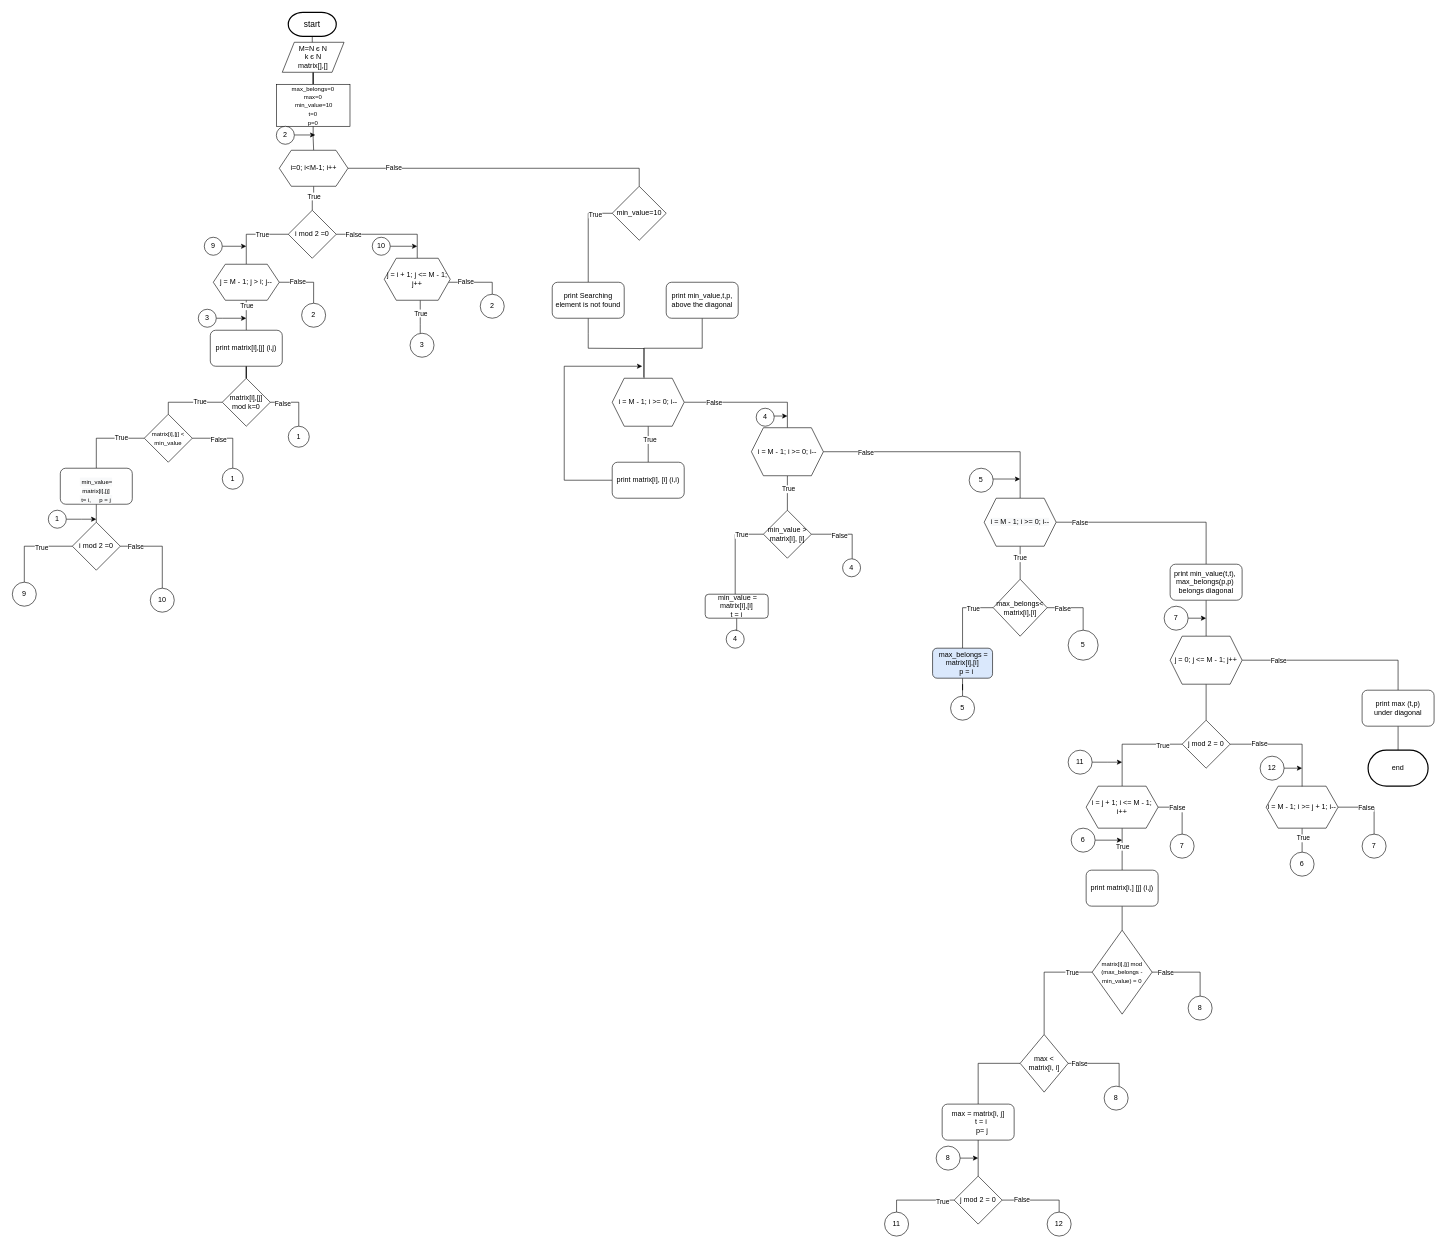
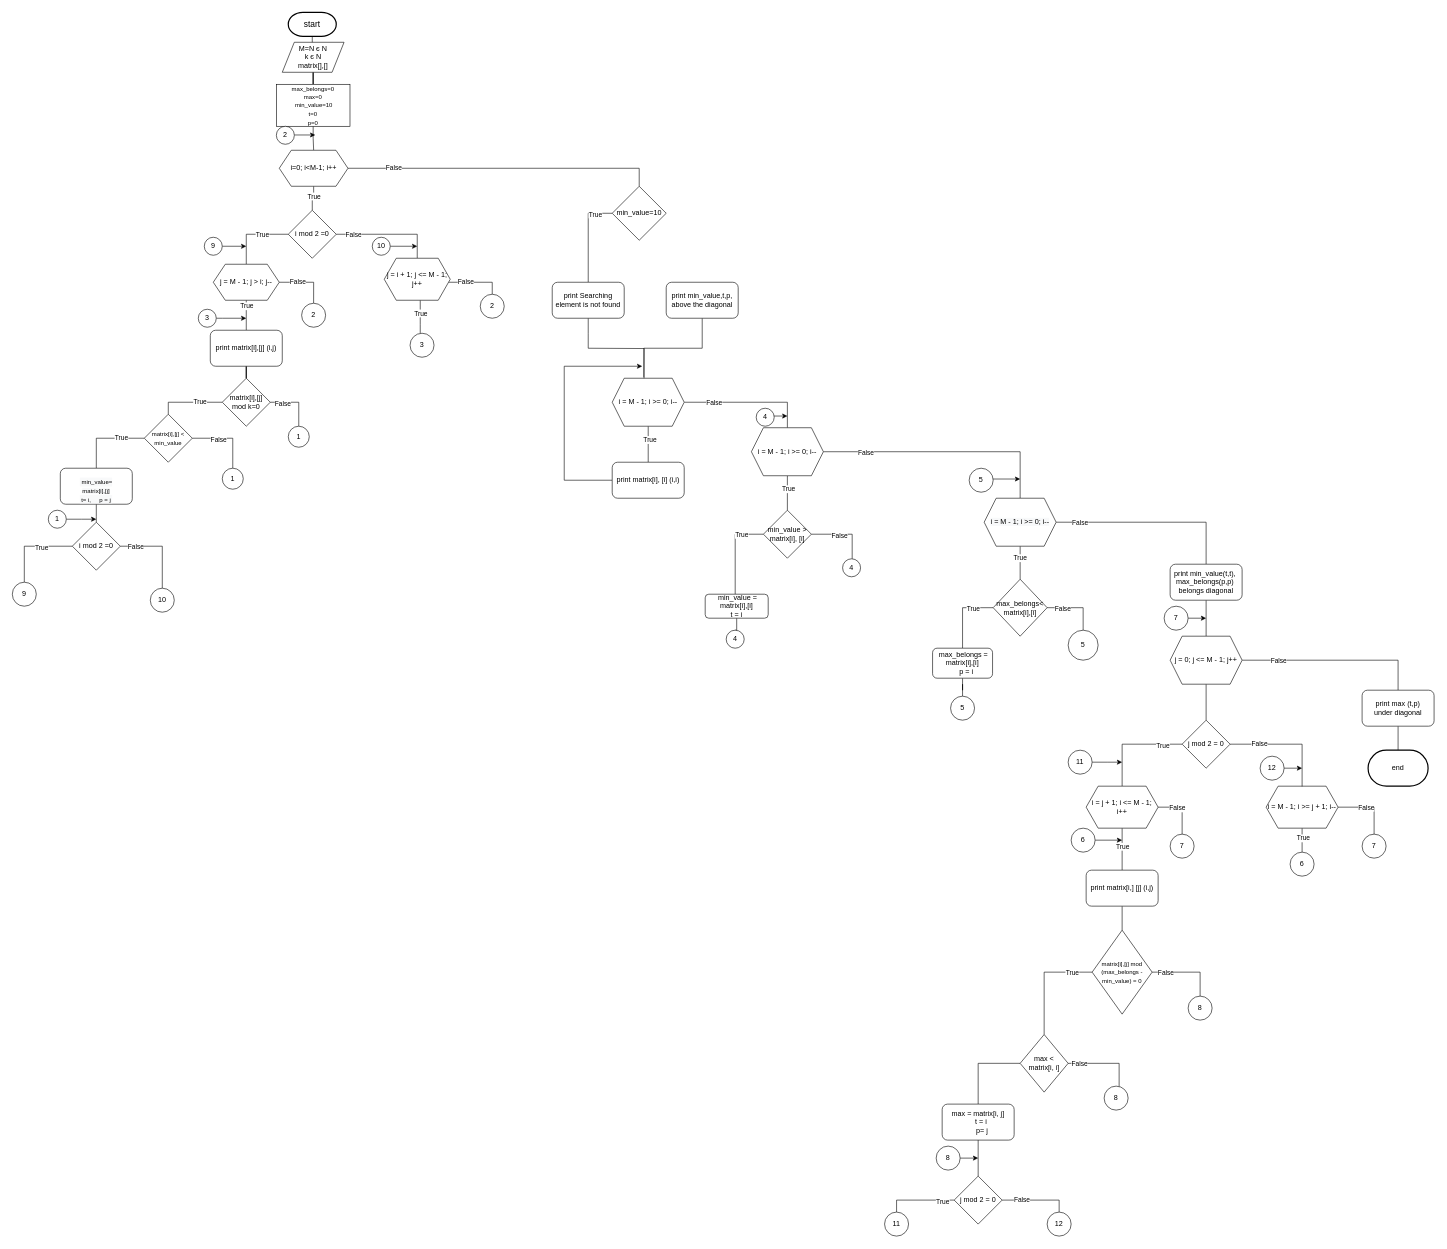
node "max_belongs = matrix[i],[i] p = i": fillcolor #dae8fc -> #ffffff
